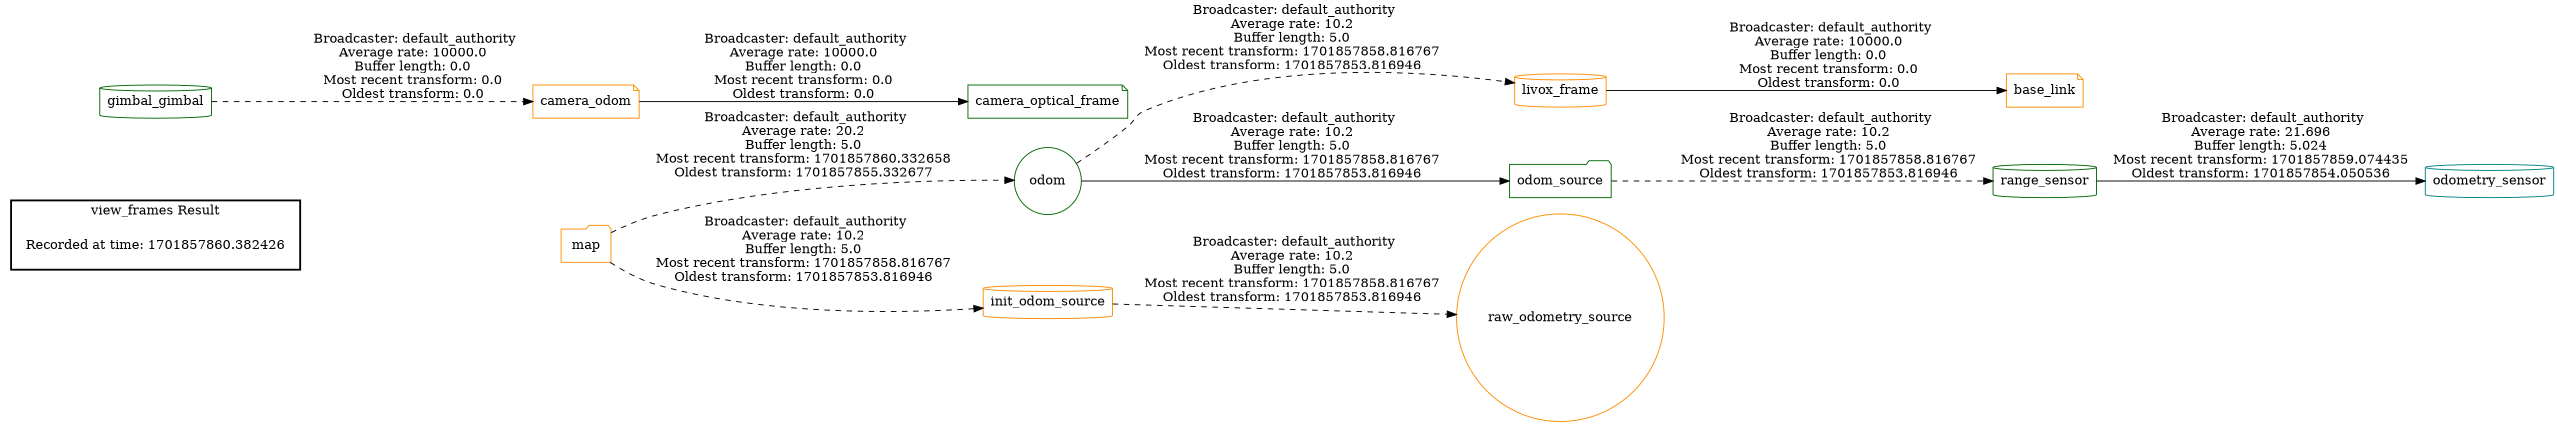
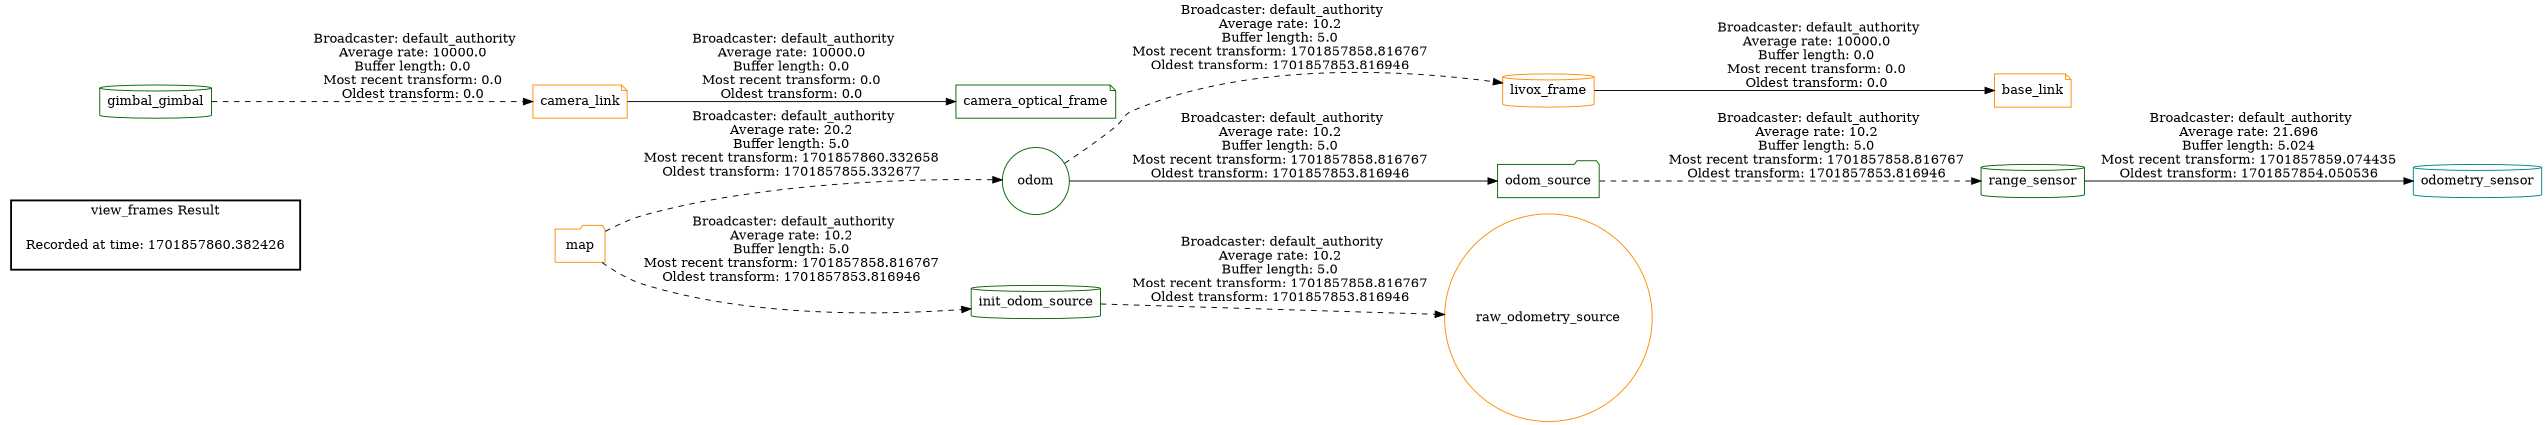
node "camera_odom": label "camera_odom" -> "camera_link"
node "init_odom_source": color darkorange -> darkgreen
